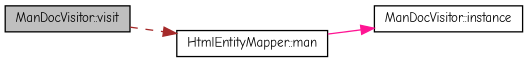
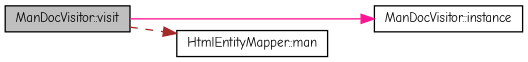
edge "HtmlEntityMapper::man" -> "ManDocVisitor::instance": now "ManDocVisitor::visit" -> "ManDocVisitor::instance"
